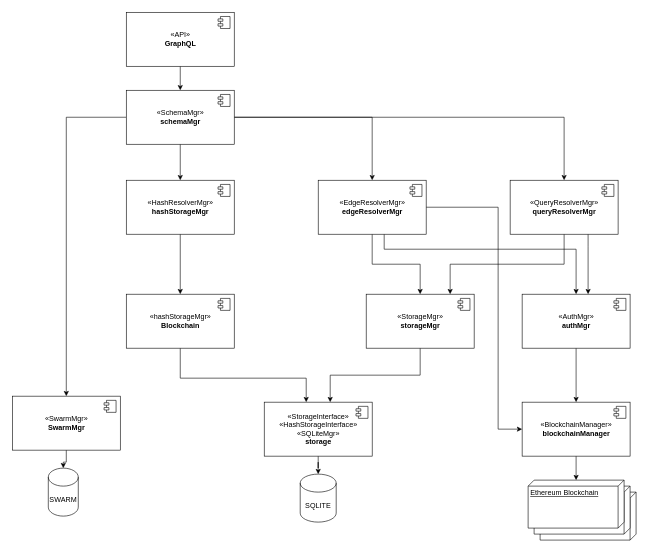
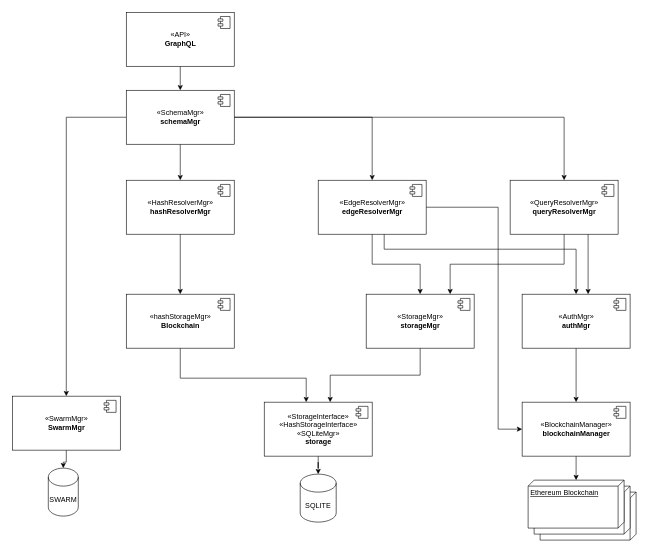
node "«HashResolverMgr» hashStorageMgr": label "«HashResolverMgr» hashStorageMgr" -> "«HashResolverMgr» hashResolverMgr"
